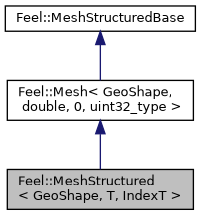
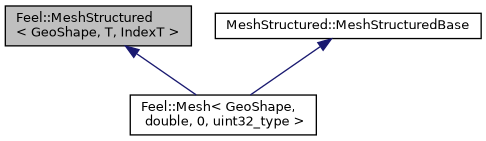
node "Feel::MeshStructuredBase": label "Feel::MeshStructuredBase" -> "MeshStructured::MeshStructuredBase"
edge "Feel::MeshStructured < GeoShape, T, IndexT >" -> "Feel::Mesh< GeoShape, double, 0, uint32_type >": reversed
